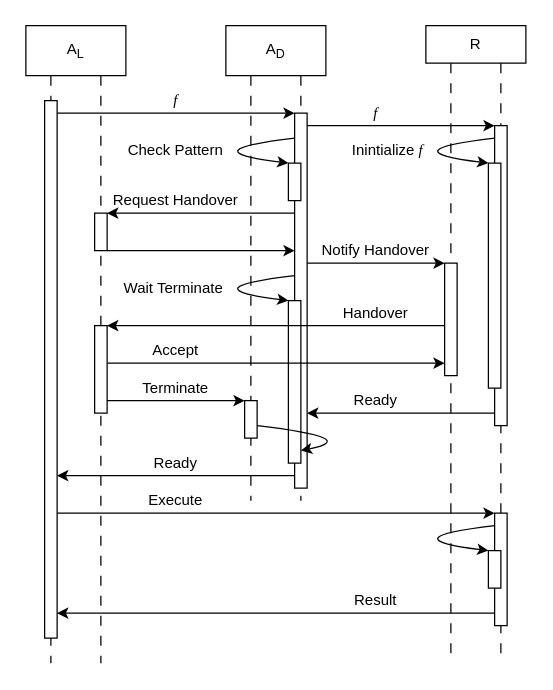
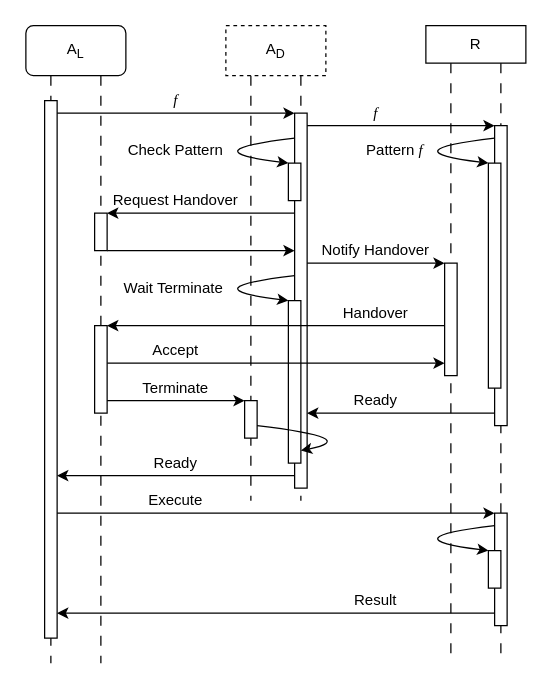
node "AL": shape rectangle -> rounded rectangle
node "AD": style solid -> dashed
node "Inintialize f": label "Inintialize f" -> "Pattern f"
